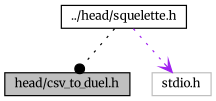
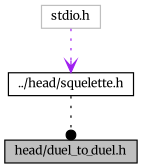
edge "../head/squelette.h" -> "stdio.h": reversed
node "head/csv_to_duel.h": label "head/csv_to_duel.h" -> "head/duel_to_duel.h"
